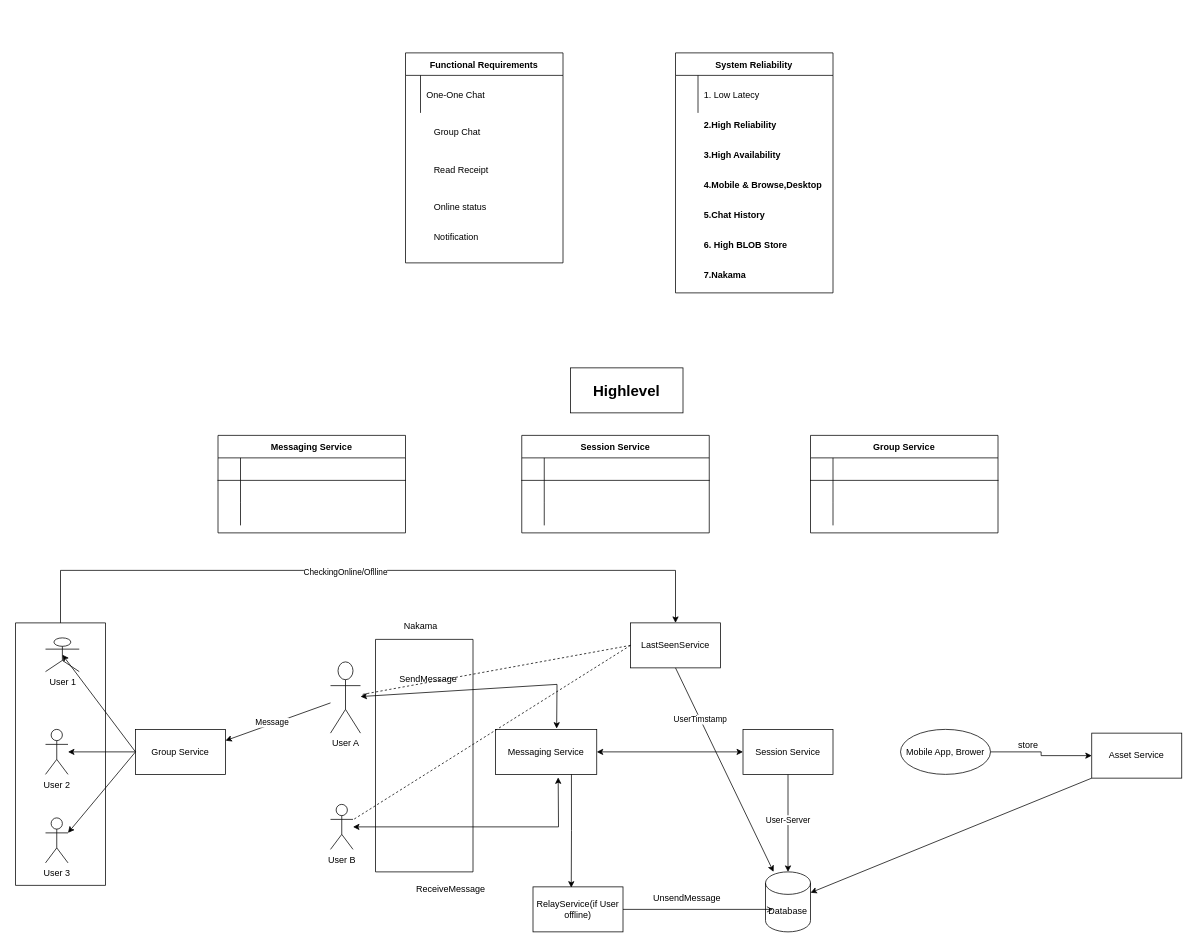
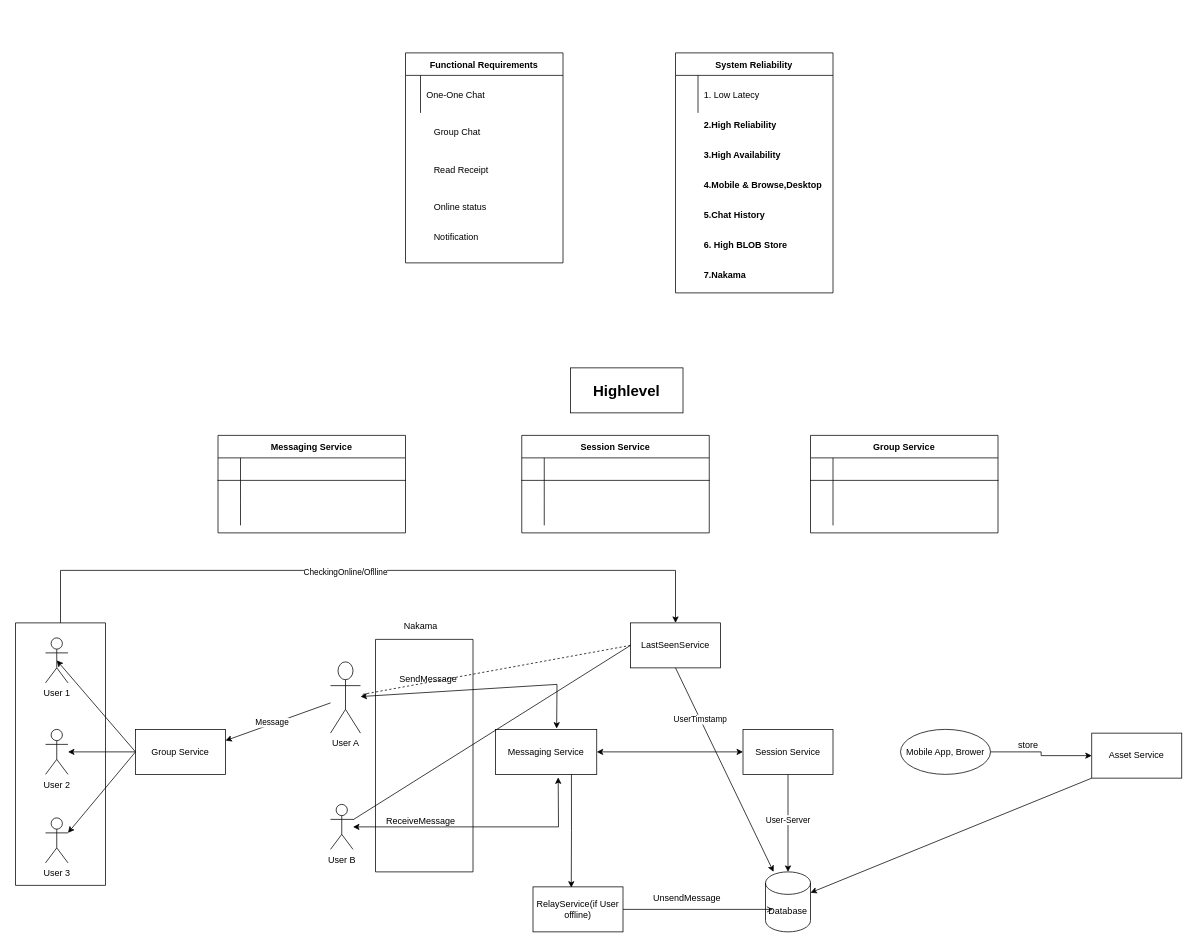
node "User 1": size 34x34 -> 23x45
edge "LastSeenService" -- "User B": style dashed -> solid
node "ReceiveMessage": moved (450, 889) -> (420, 822)
